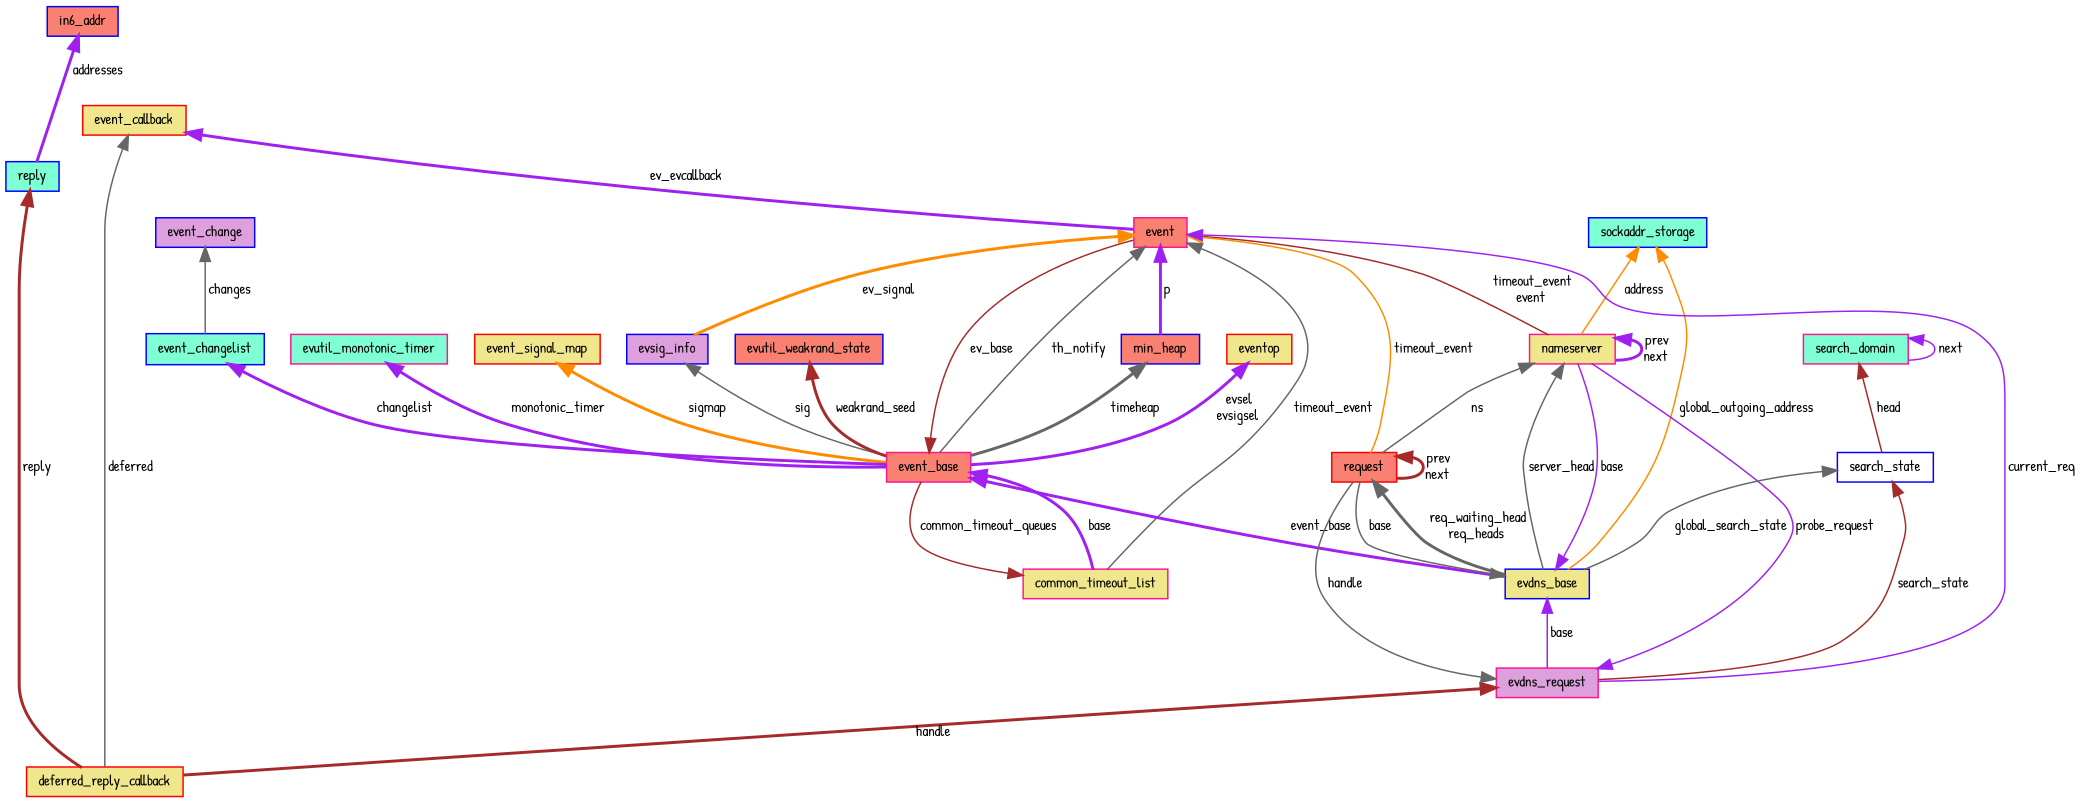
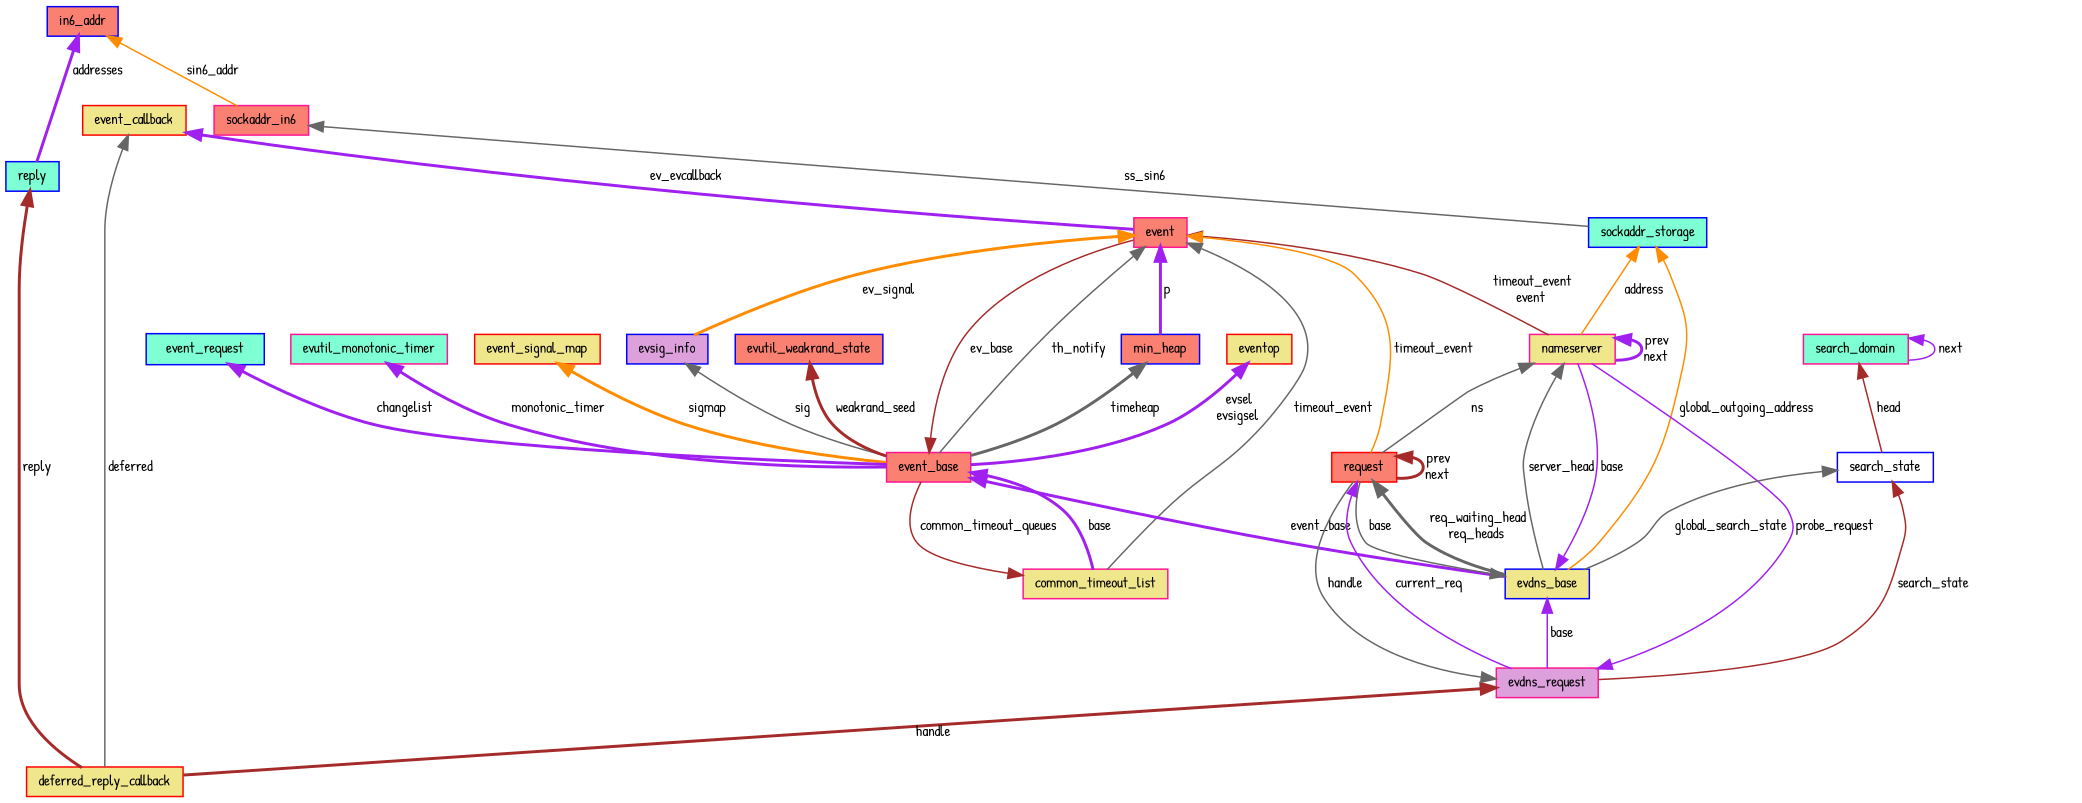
node "sockaddr_in6": added
node "event_change": removed
edge "evdns_request" -> "event": now "evdns_request" -> "request"
node "event_changelist": label "event_changelist" -> "event_request"
